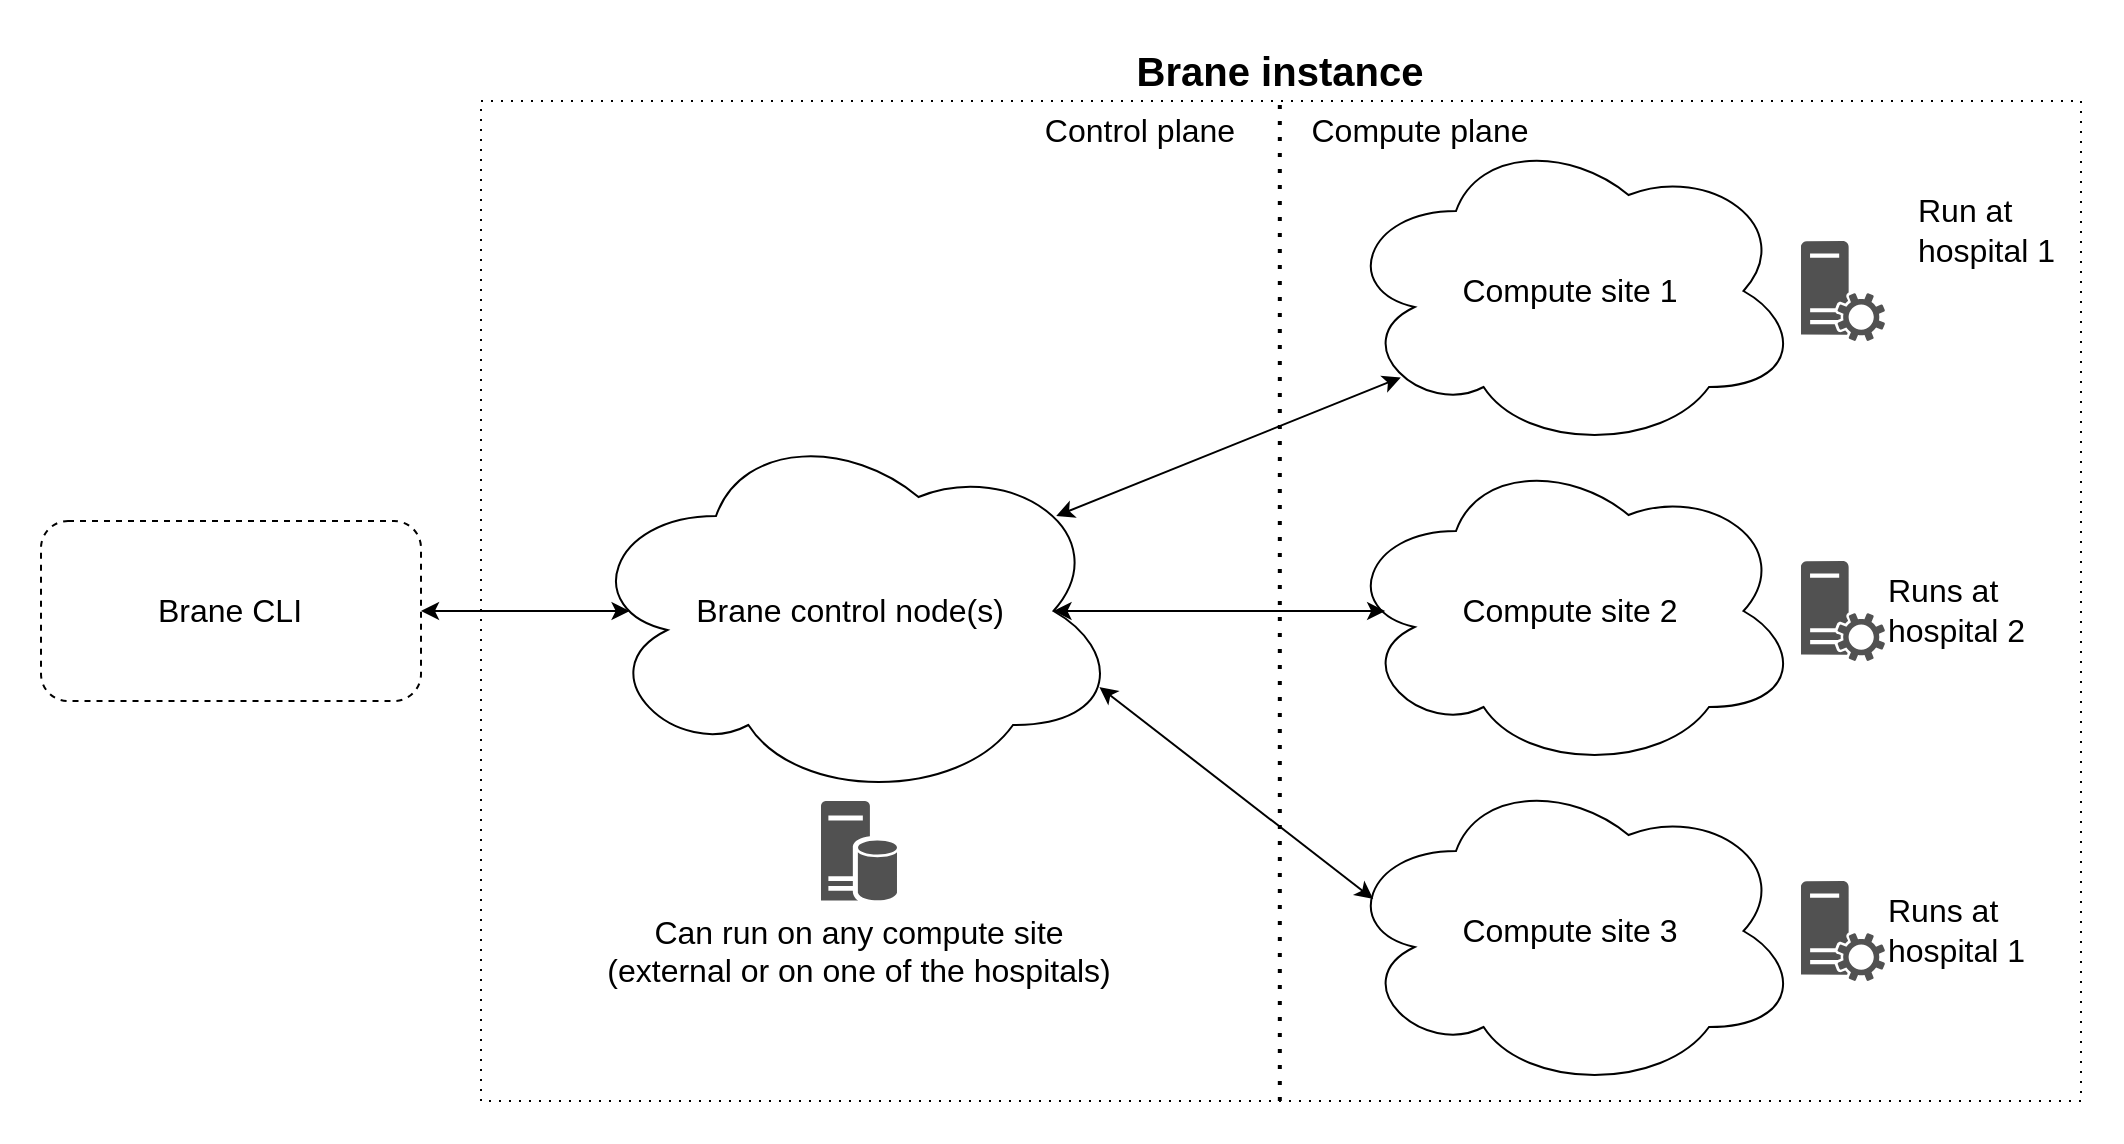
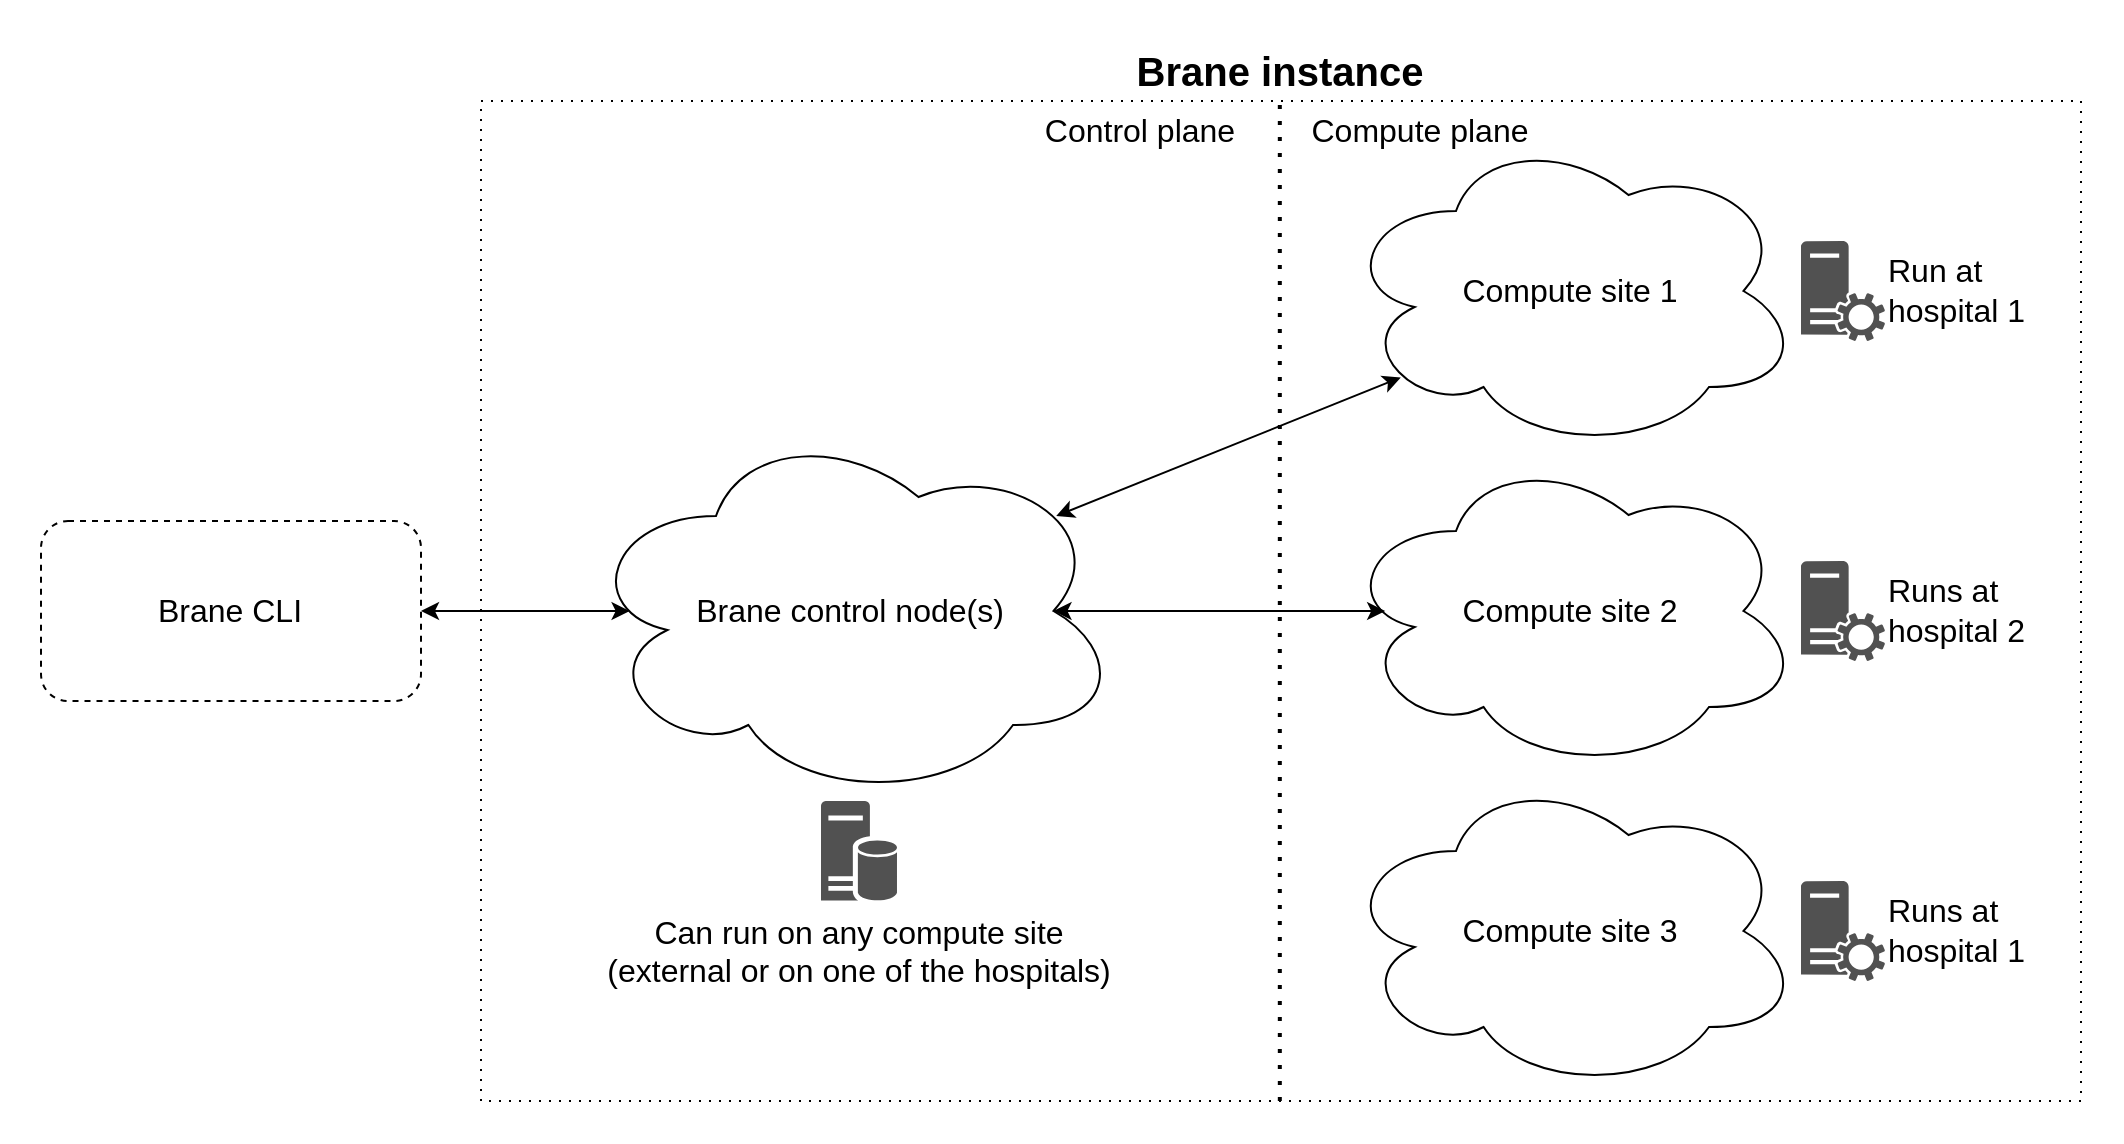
node "Run at hospital 1": moved (1993, 231) -> (1963, 291)
edge "Brane control node(s)" -- "Compute site 3": removed
